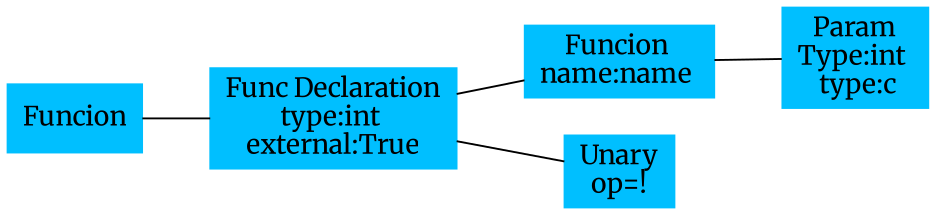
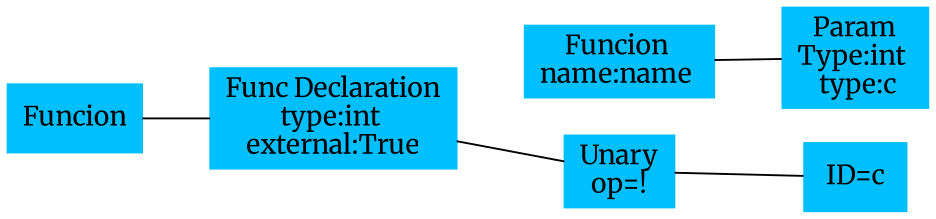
edge "Funcion name:name" -- "Func Declaration type:int external:True": removed
node "ID=c": added
